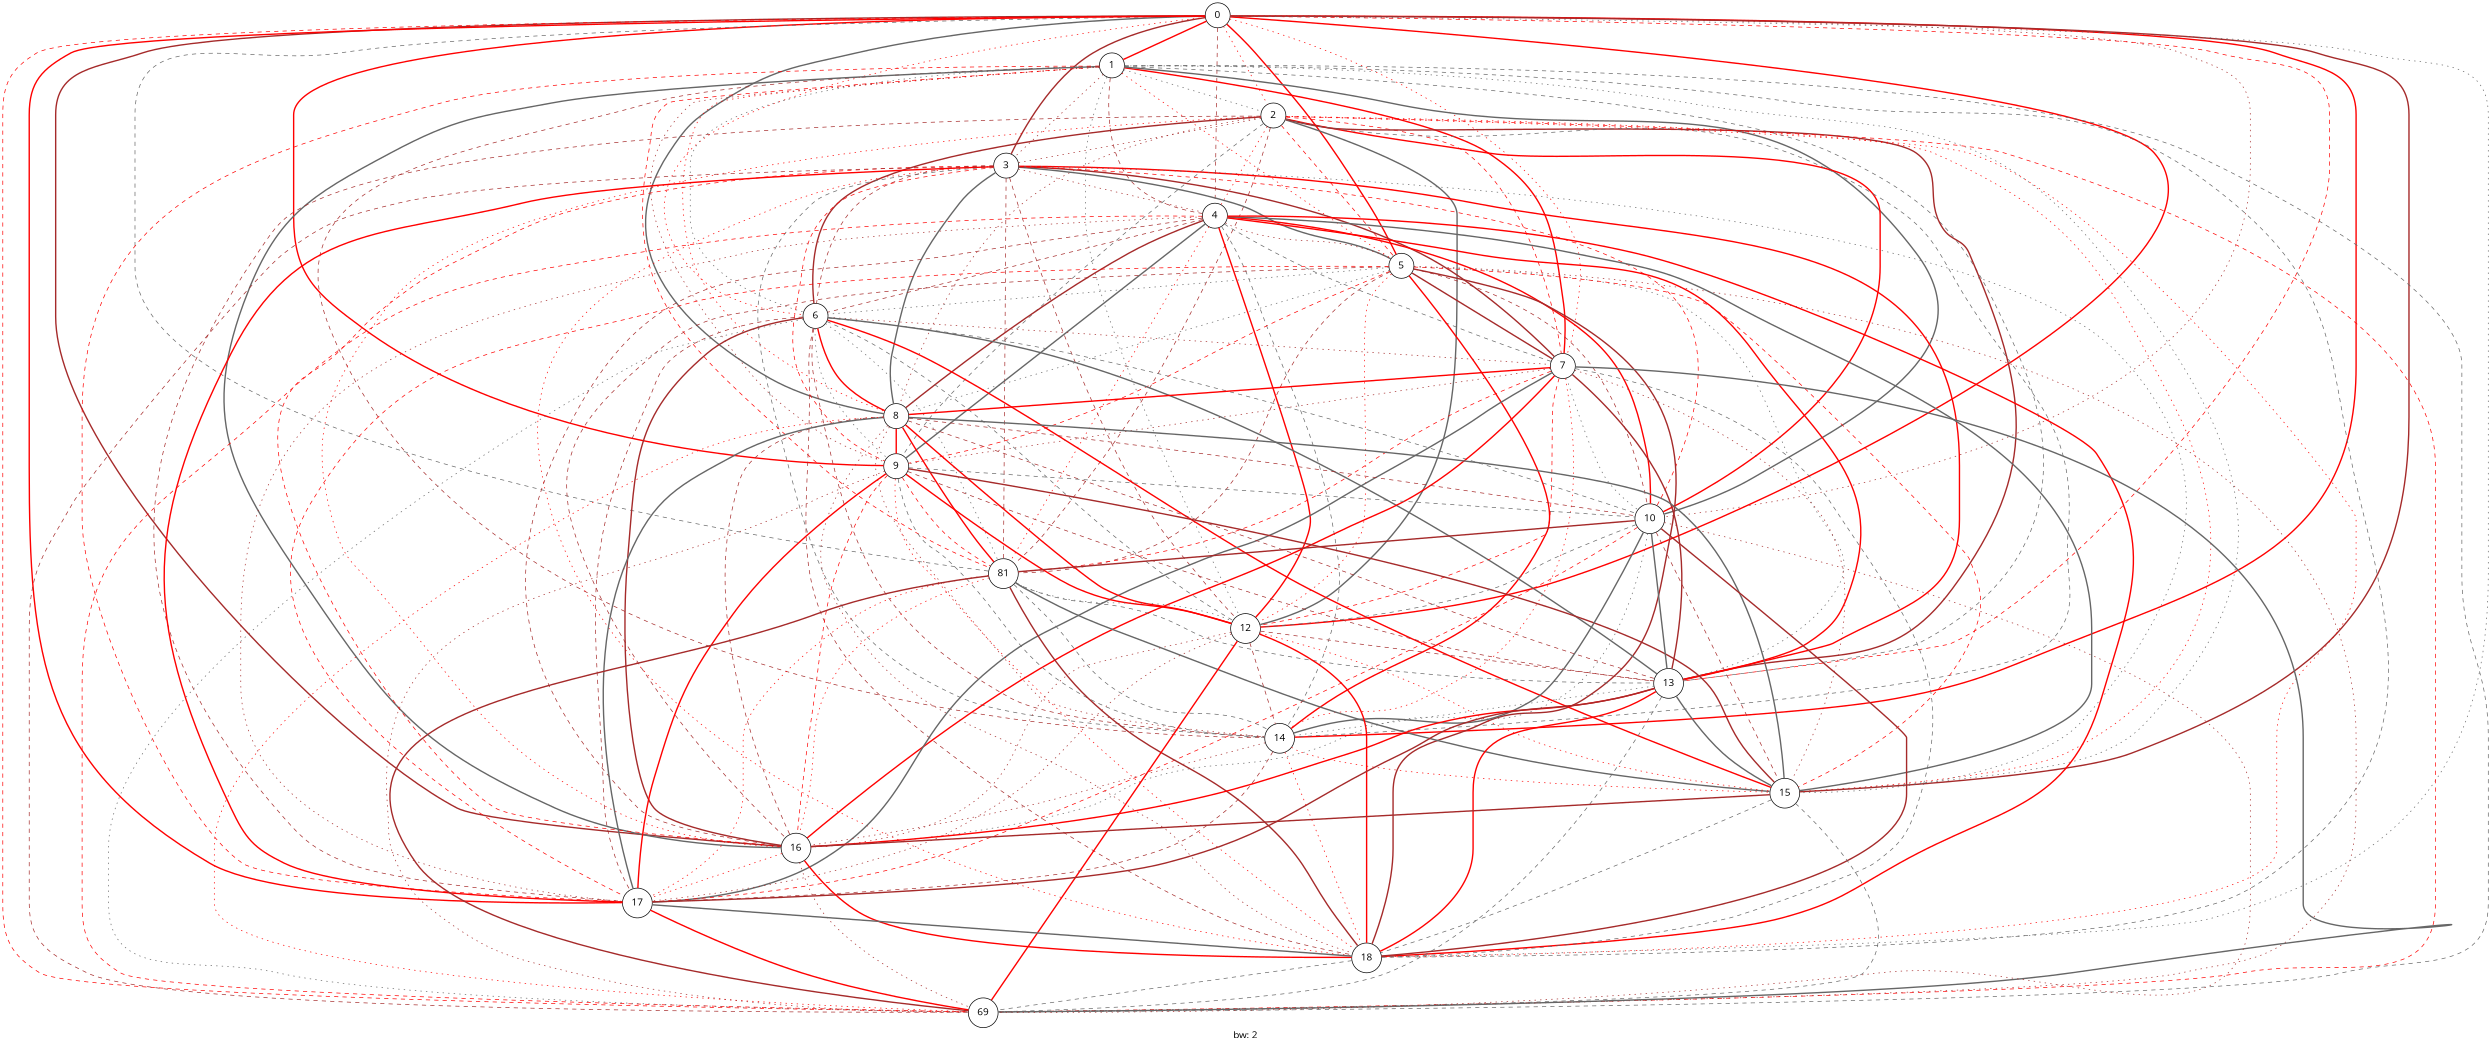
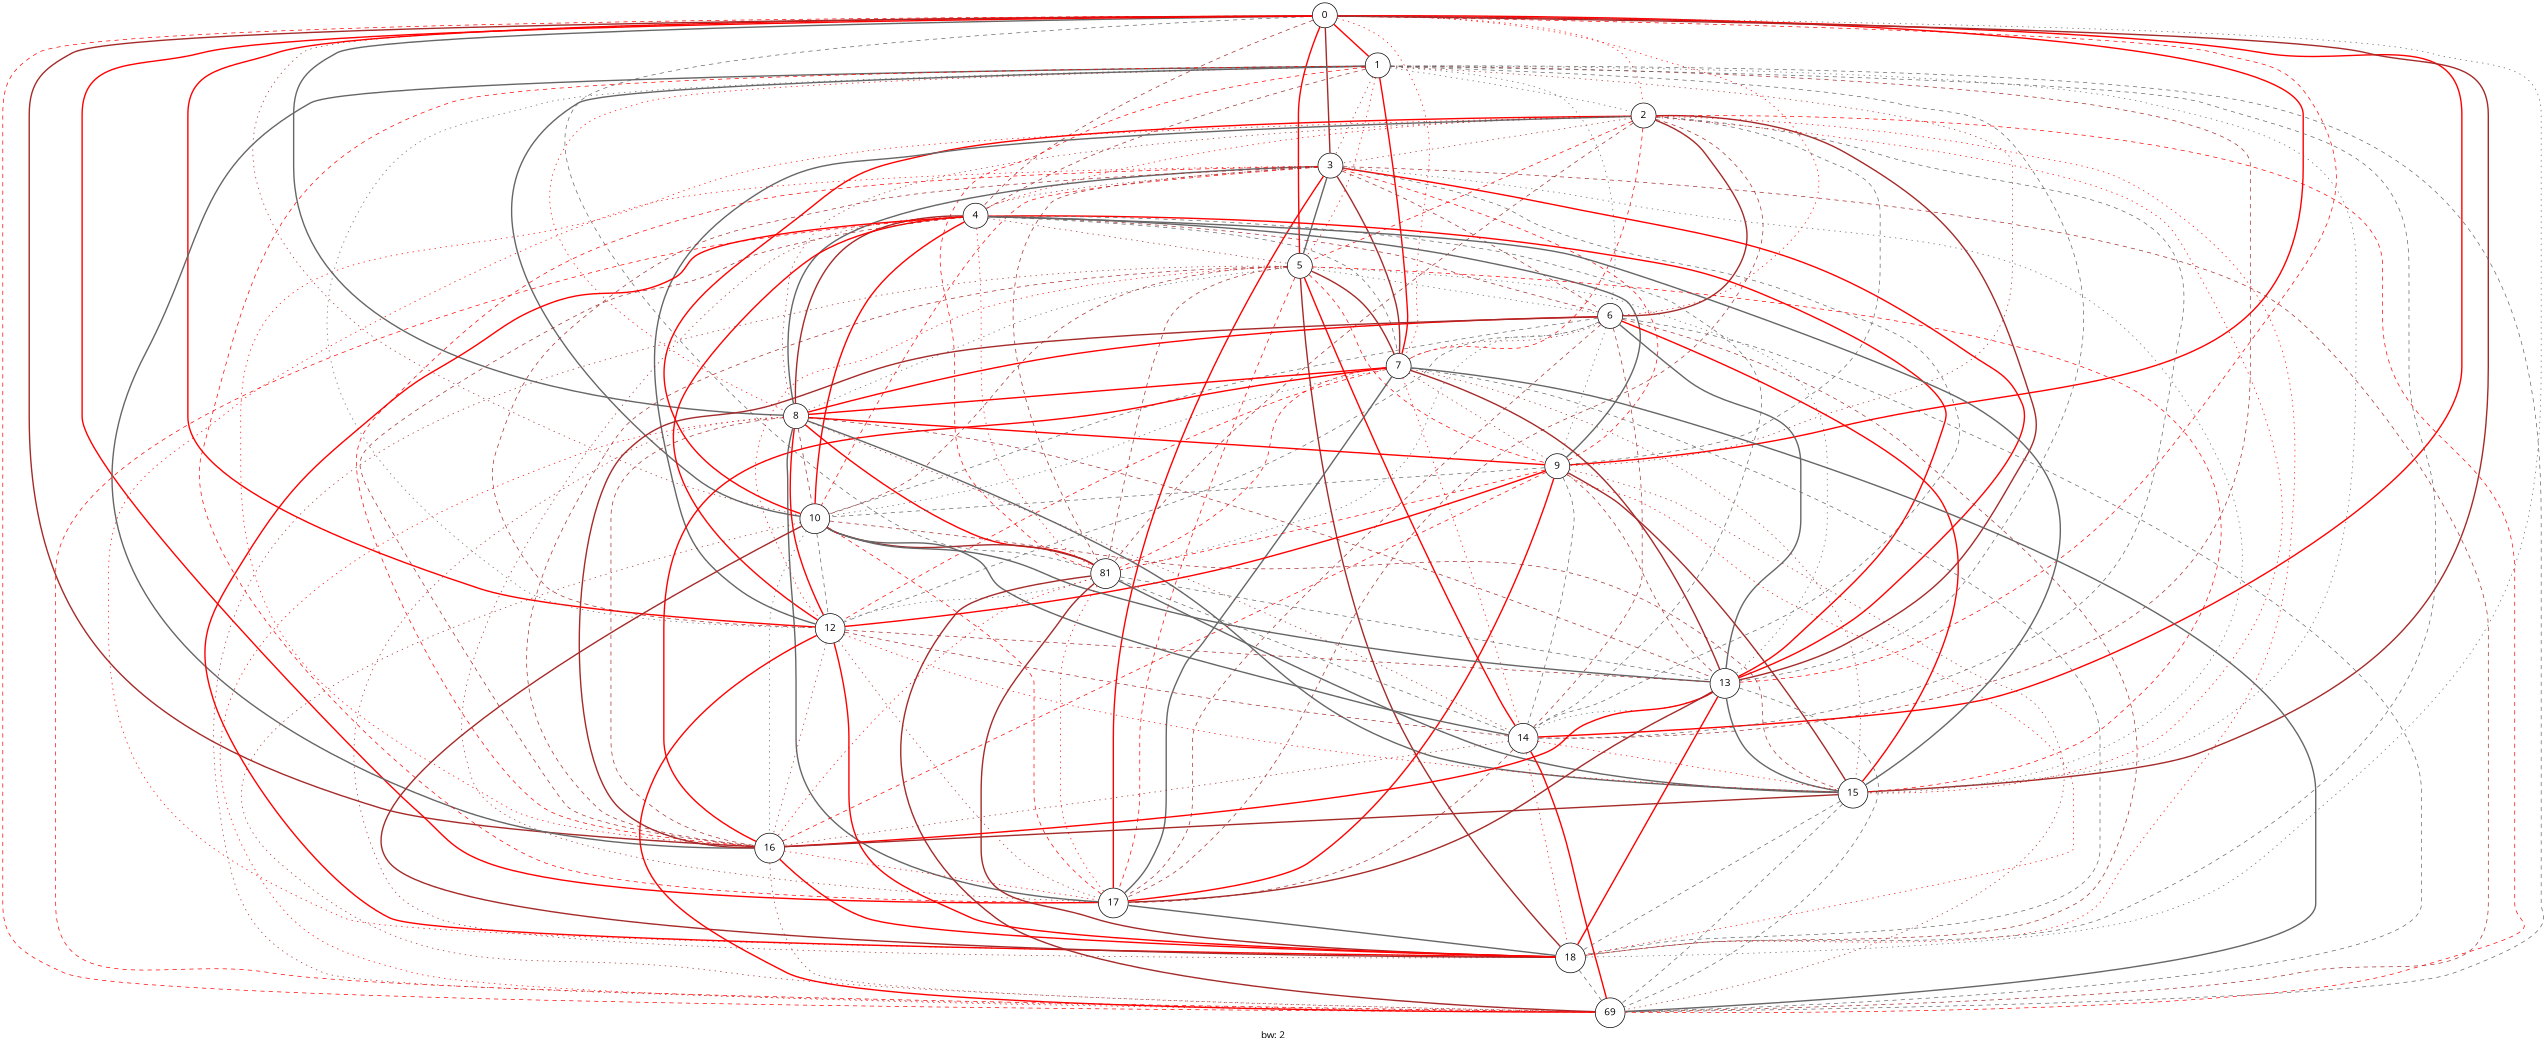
edge "6" -- "69": style dotted -> dashed
edge "17" -- "69": now "14" -- "69"
